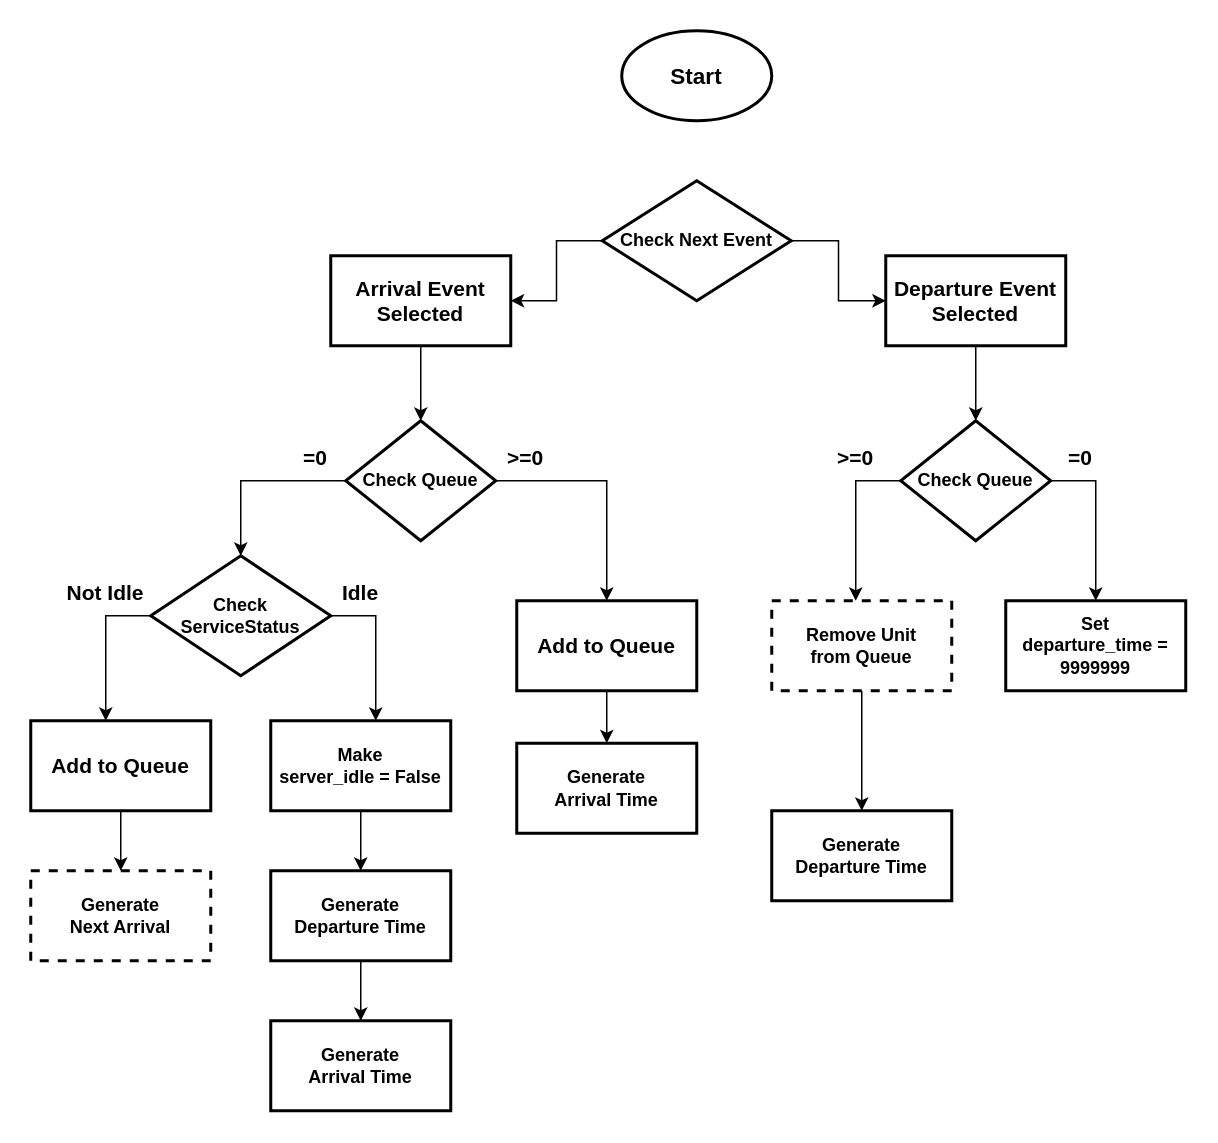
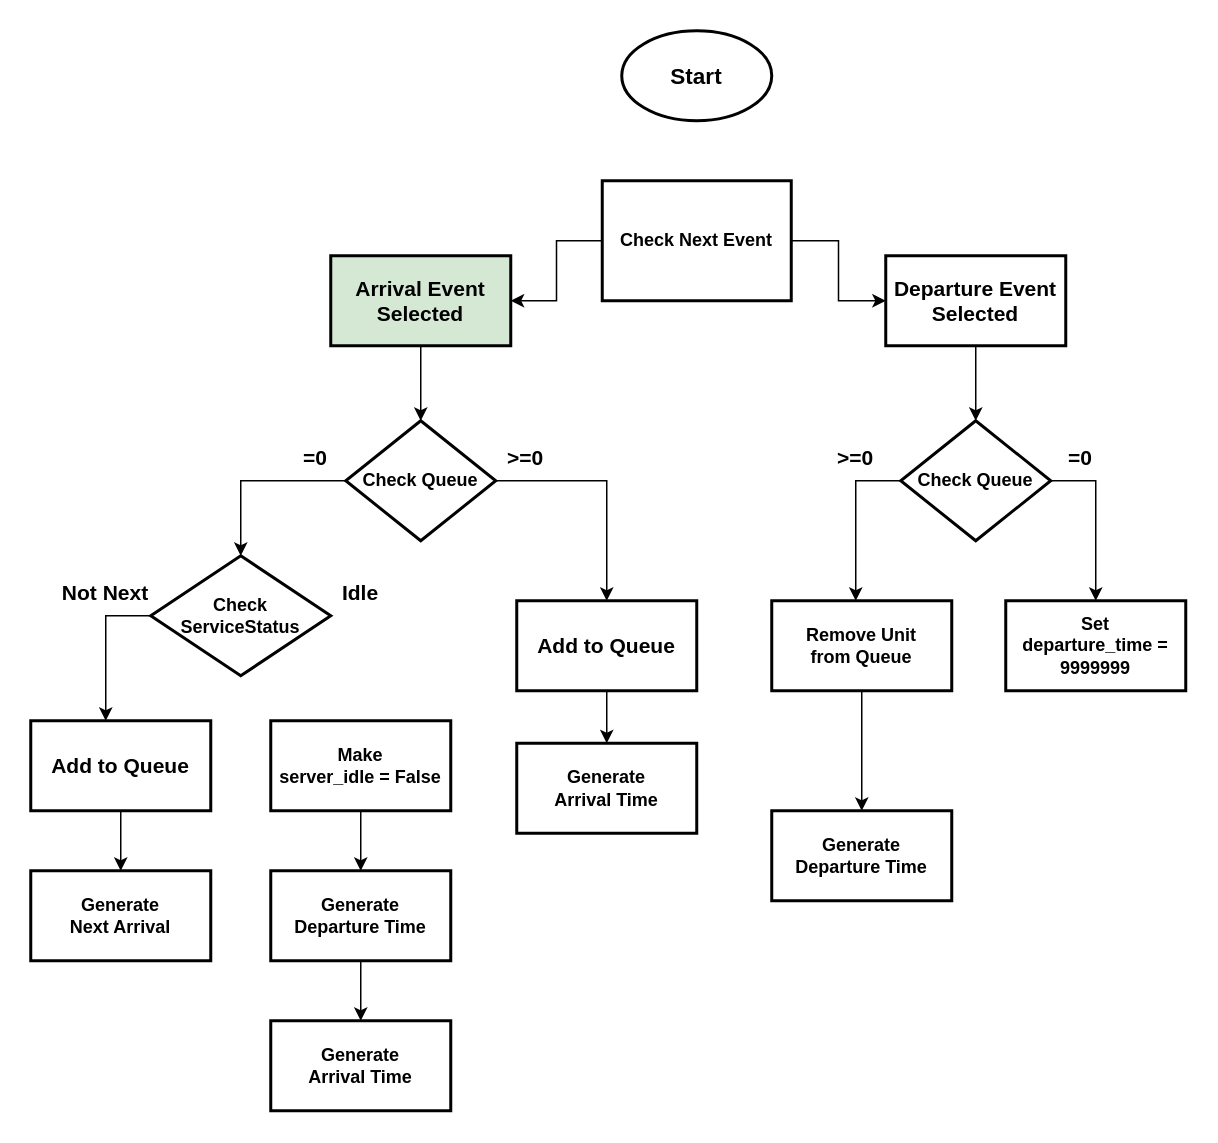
node "Check Next Event": shape diamond -> rectangle
node "Arrival Event Selected": fillcolor #ffffff -> #d5e8d4
node "Not Idle": label "Not Idle" -> "Not Next"
edge "Check ServiceStatus" -> "Make server_idle = False": removed
node "Remove Unit from Queue": style dashed -> solid
node "Generate Next Arrival": style dashed -> solid
